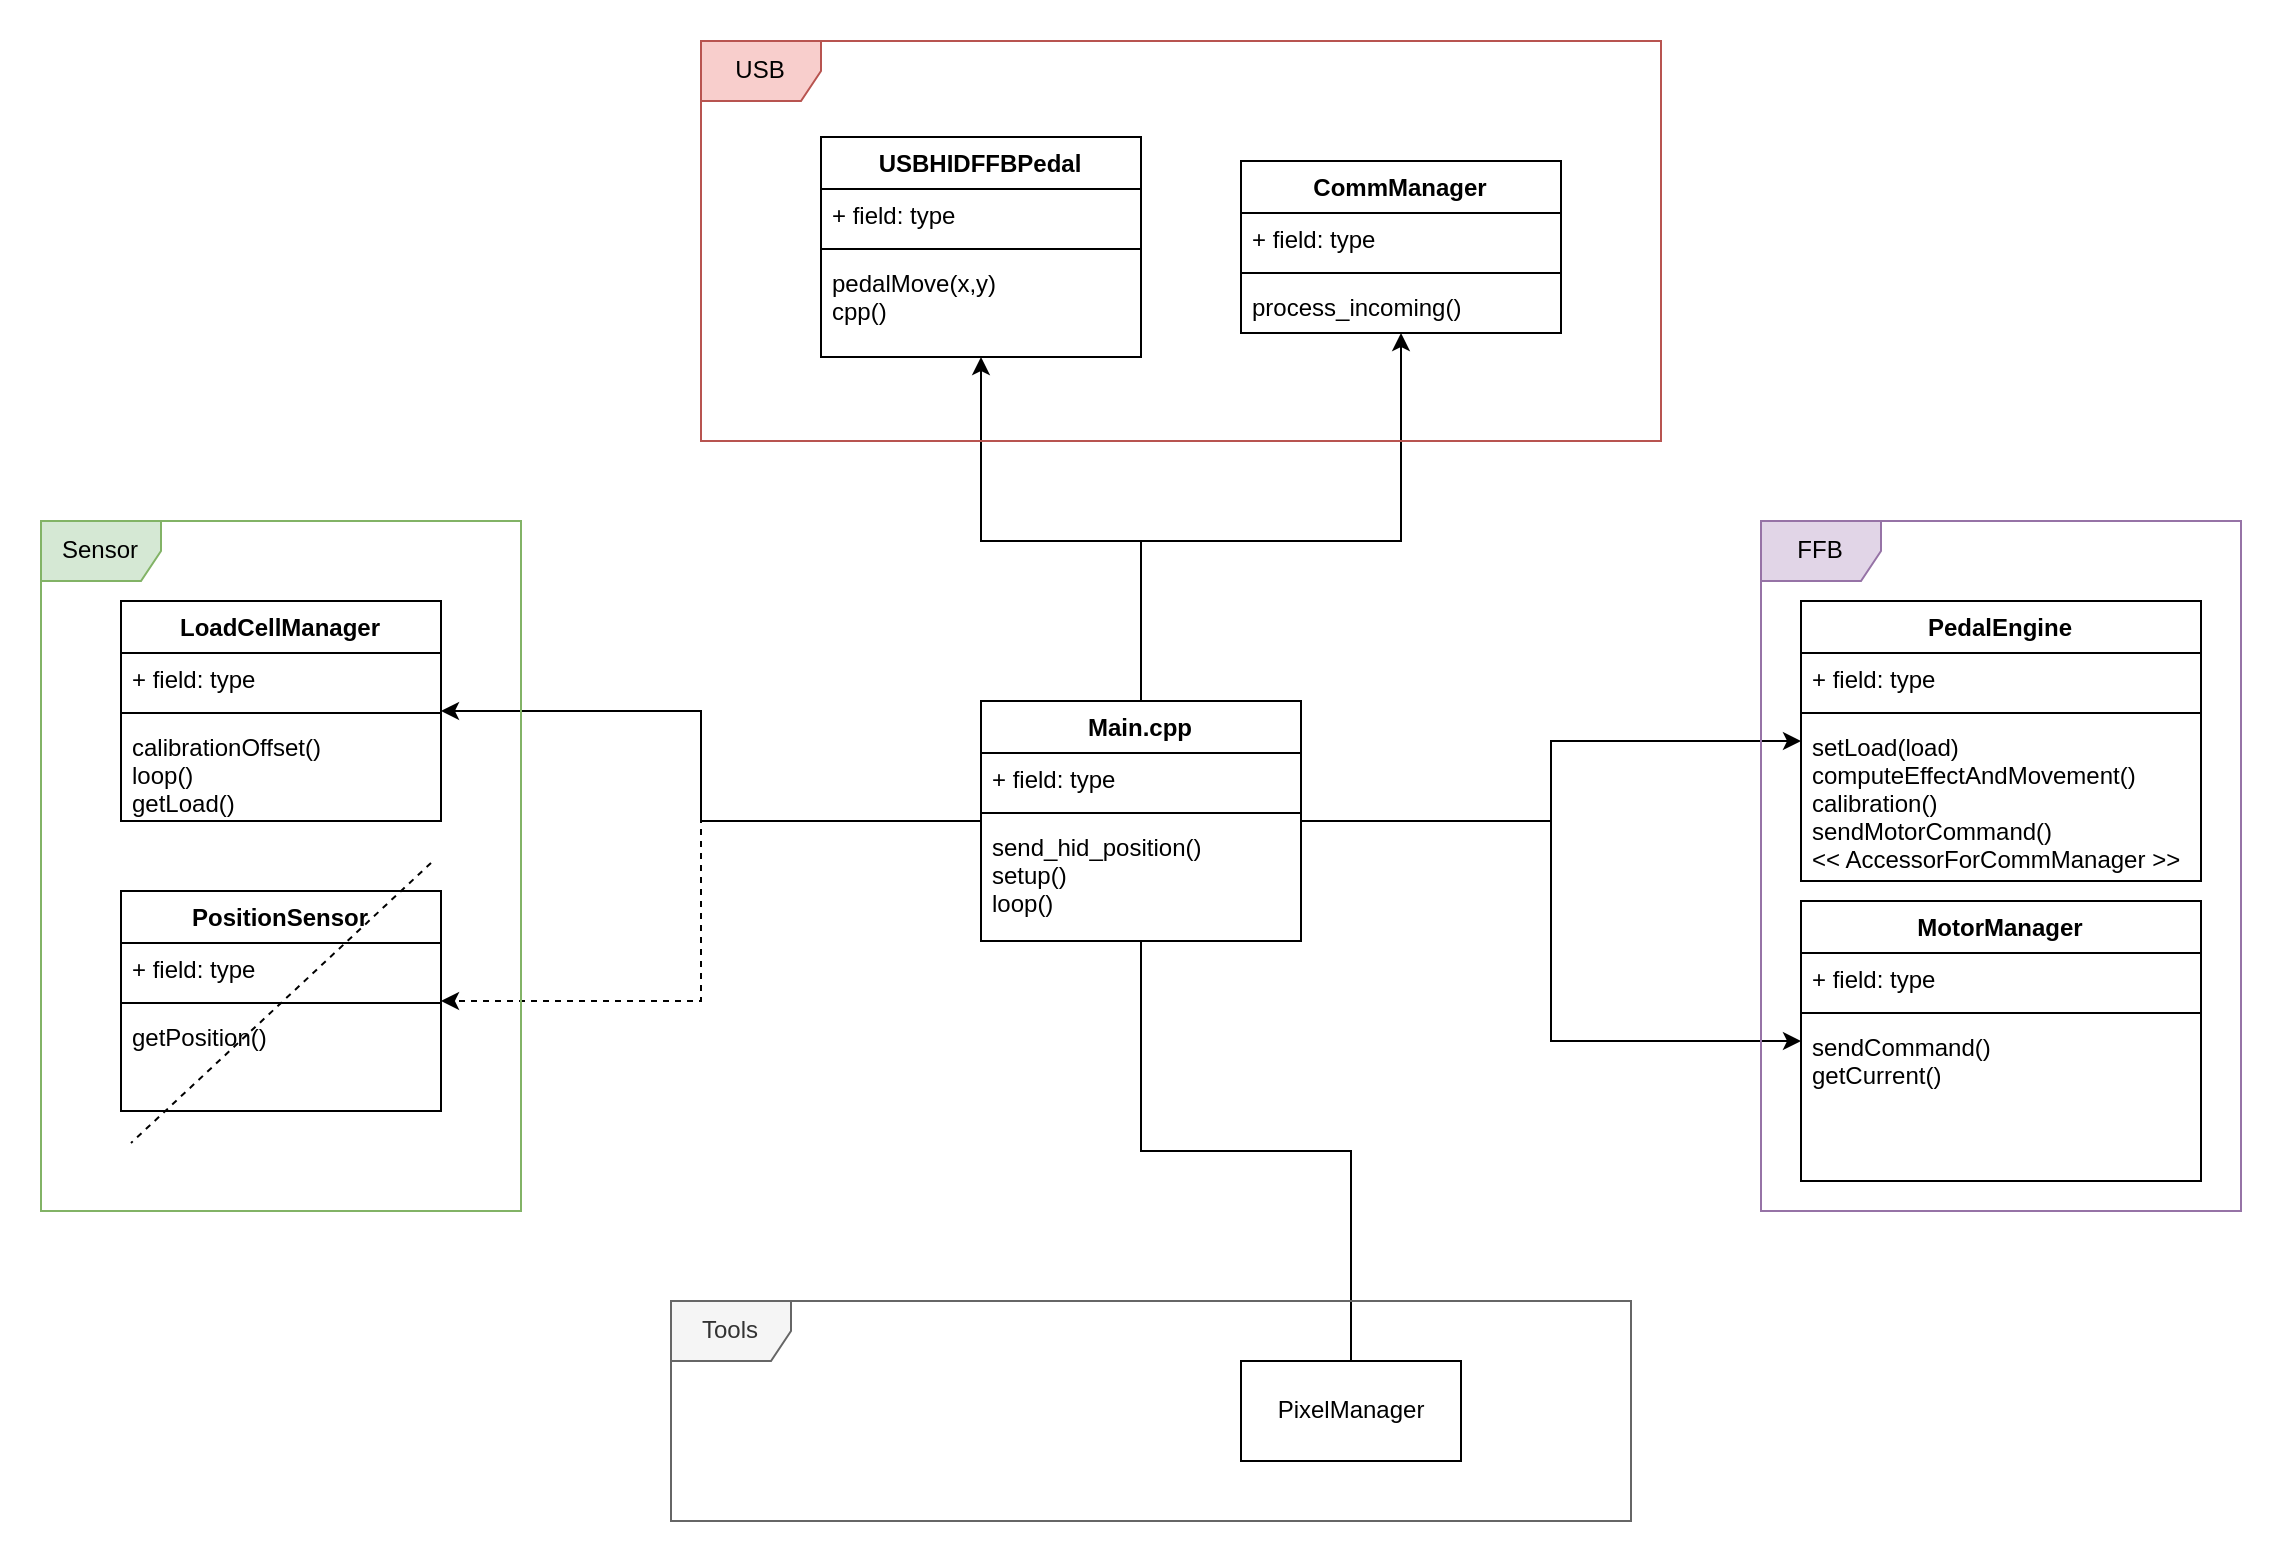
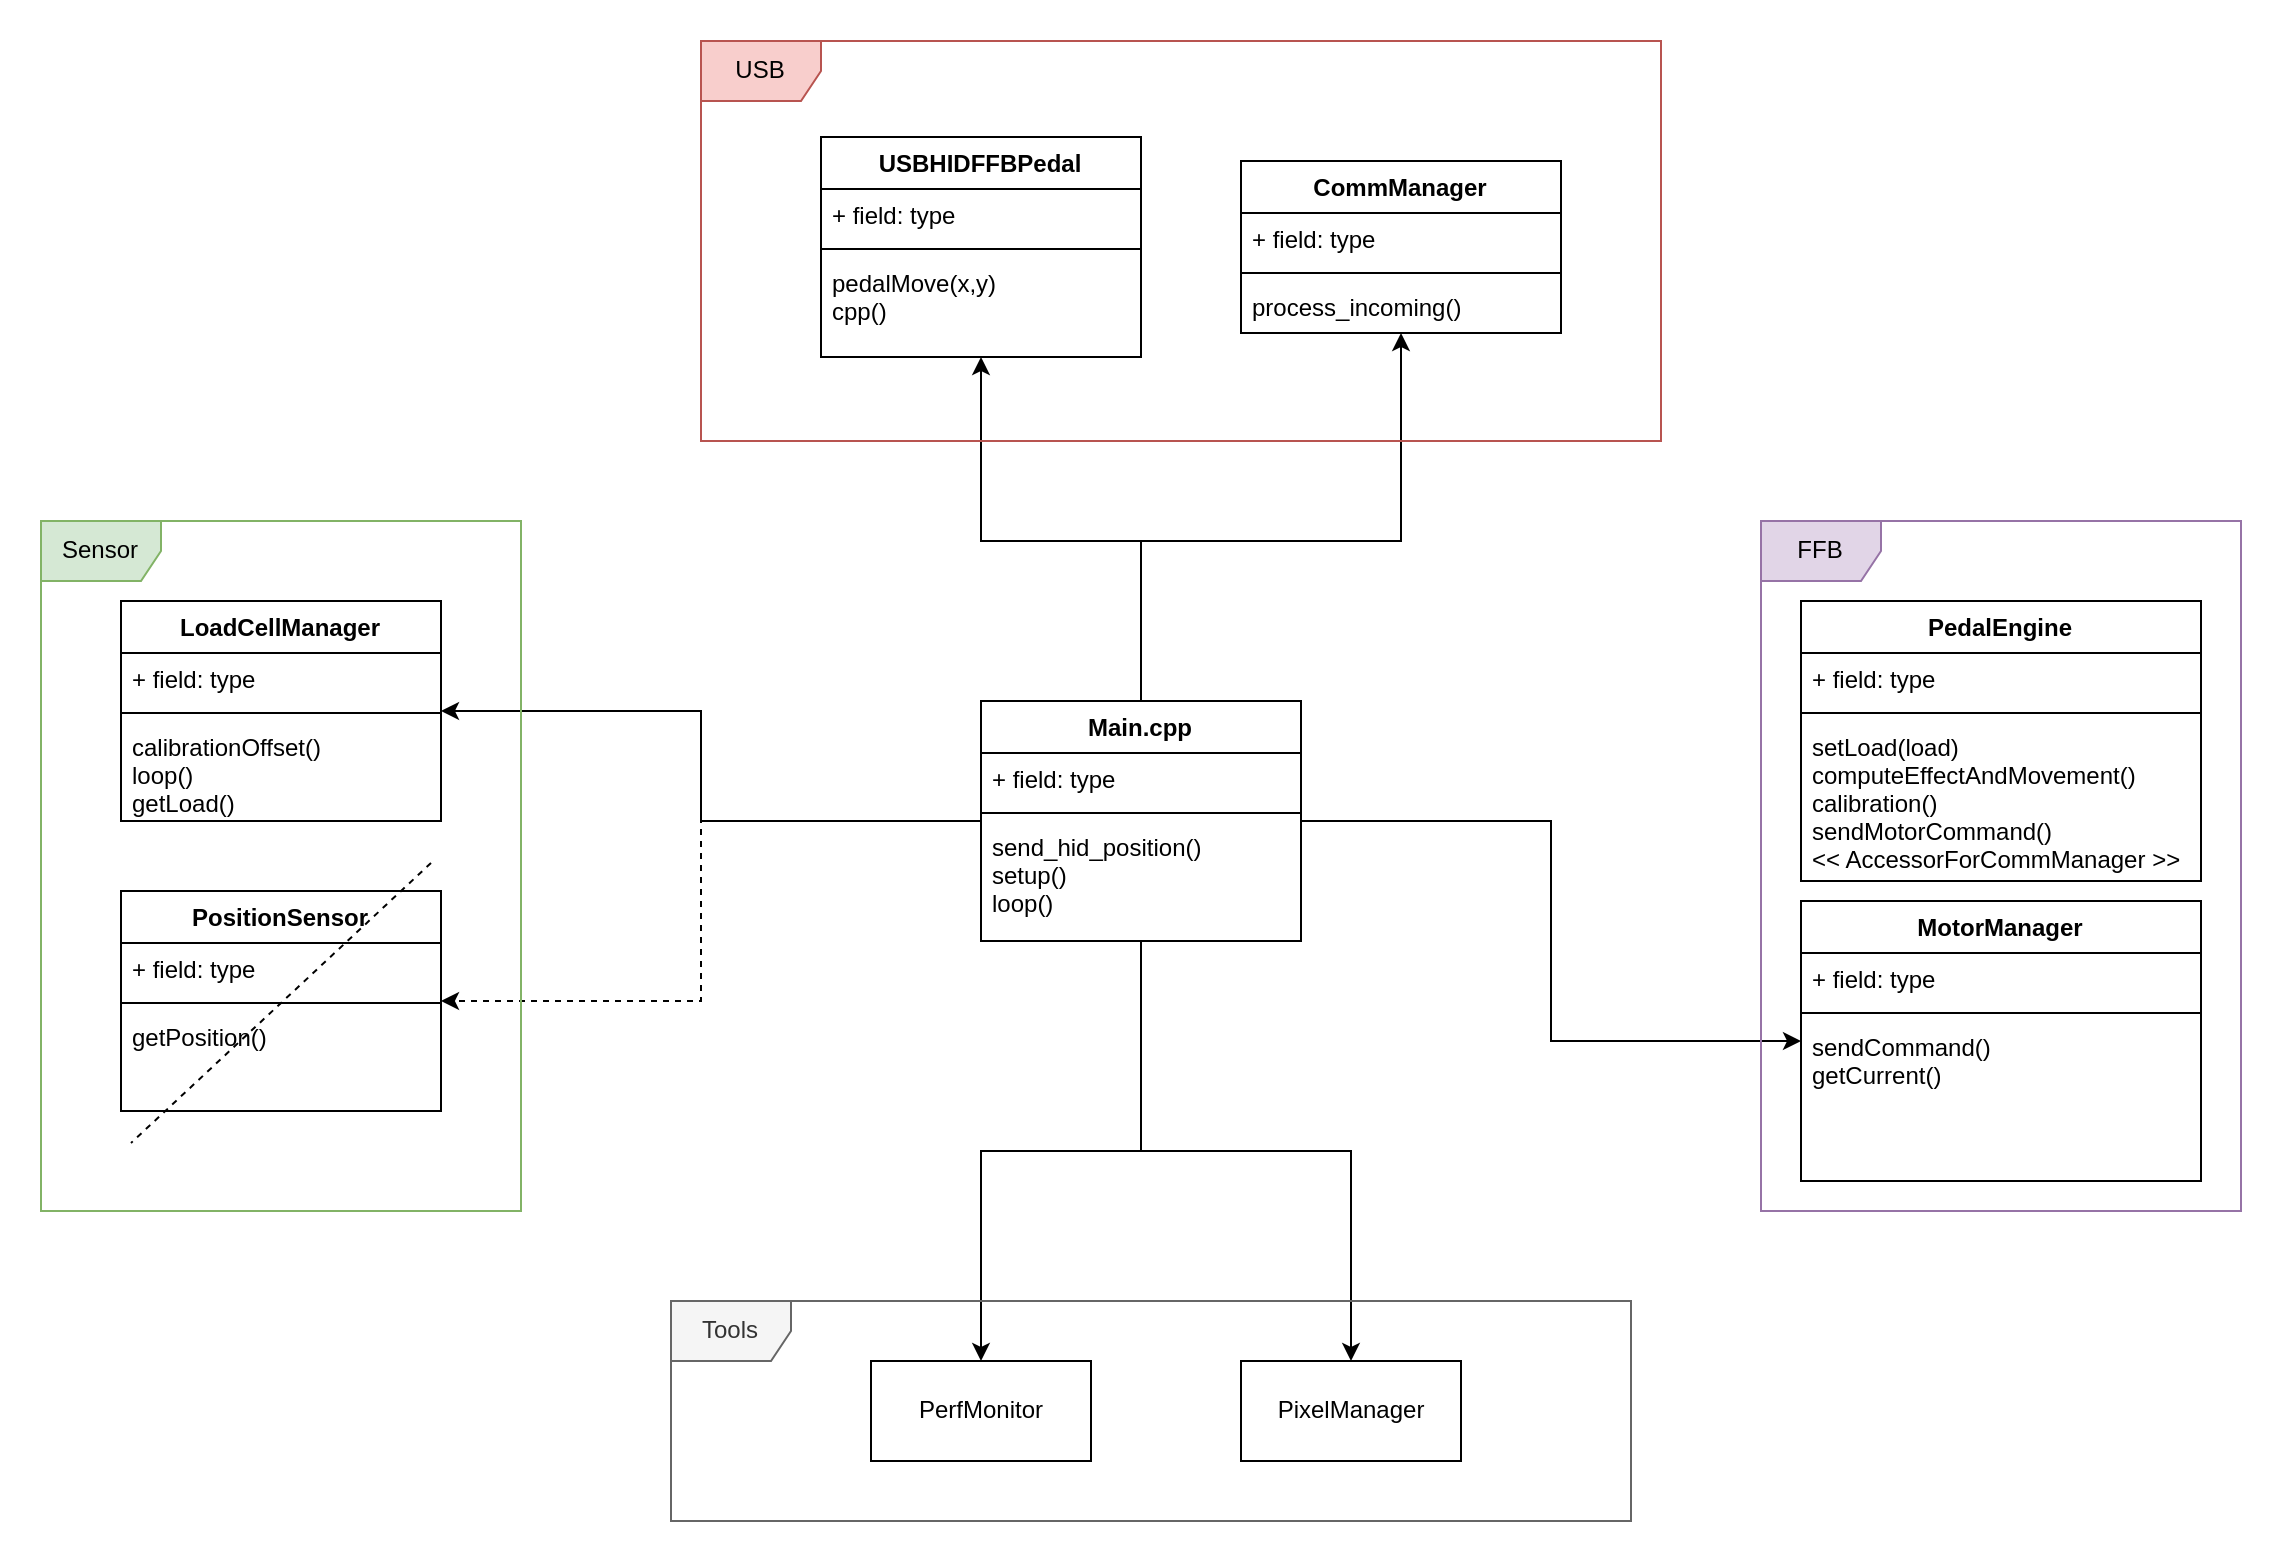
edge "Main.cpp" -> "PedalEngine": removed
edge "Main.cpp" -> "PerfMonitor": added
edge "Main.cpp" -- "PixelManager": arrowhead none -> classic
node "PerfMonitor": added
